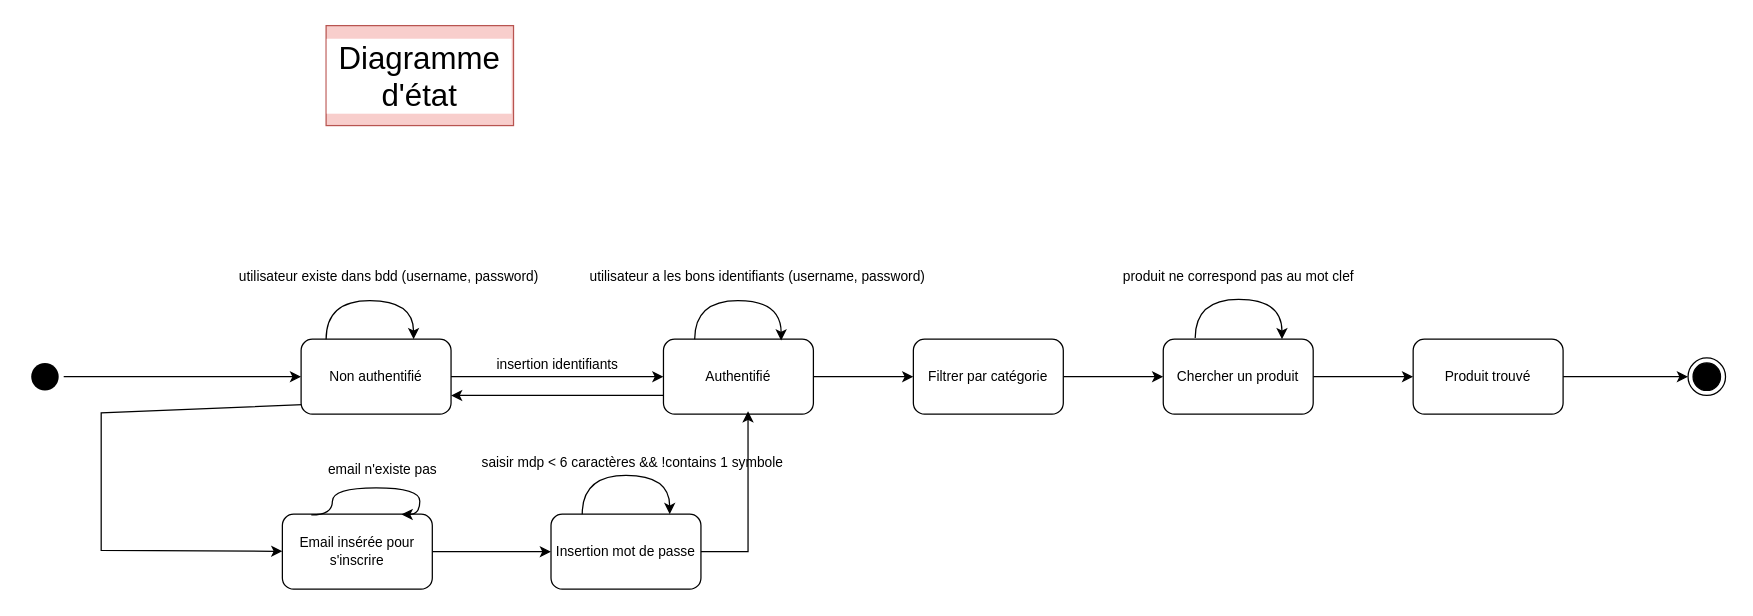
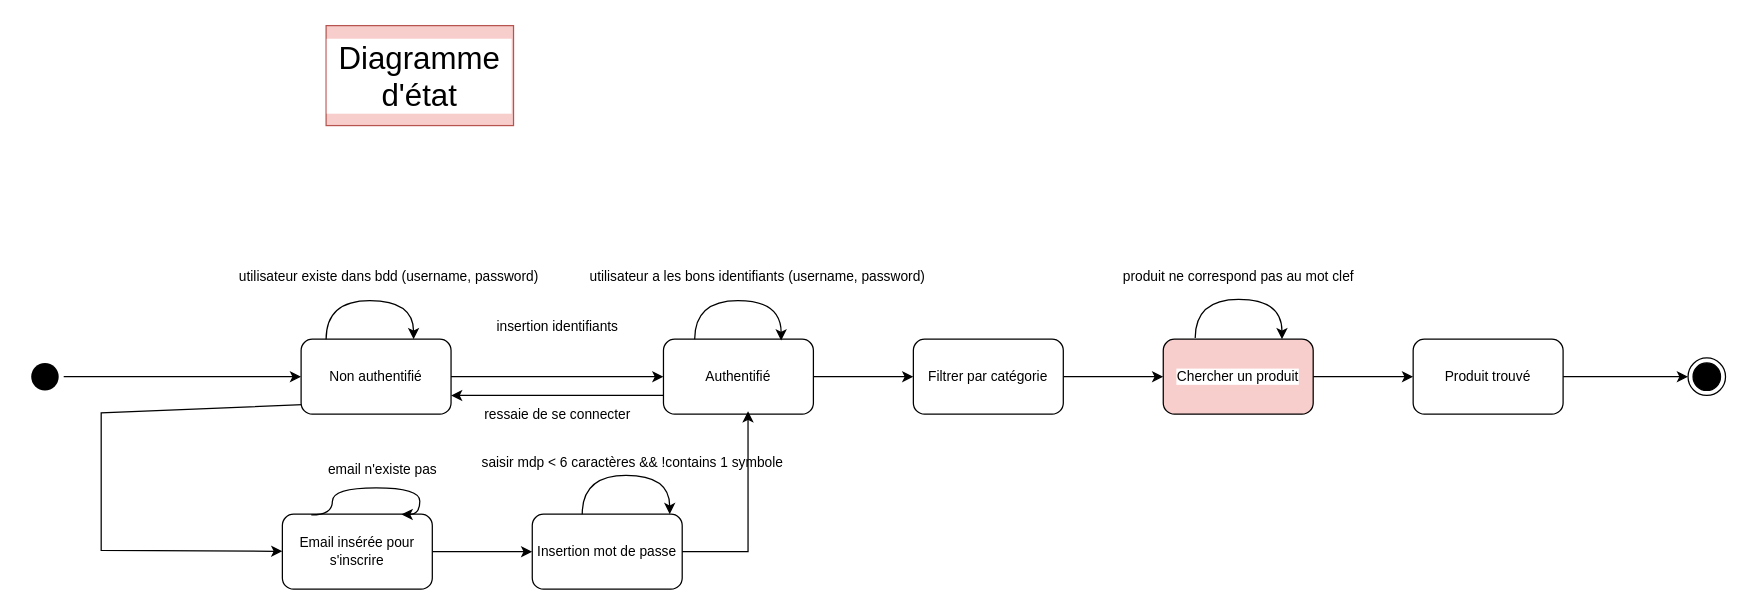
node "insertion identifiants": moved (557, 364) -> (557, 327)
node "Chercher un produit": fillcolor #ffffff -> #f8cecc
node "ressaie de se connecter": added
node "Insertion mot de passe": moved (626, 552) -> (607, 552)
